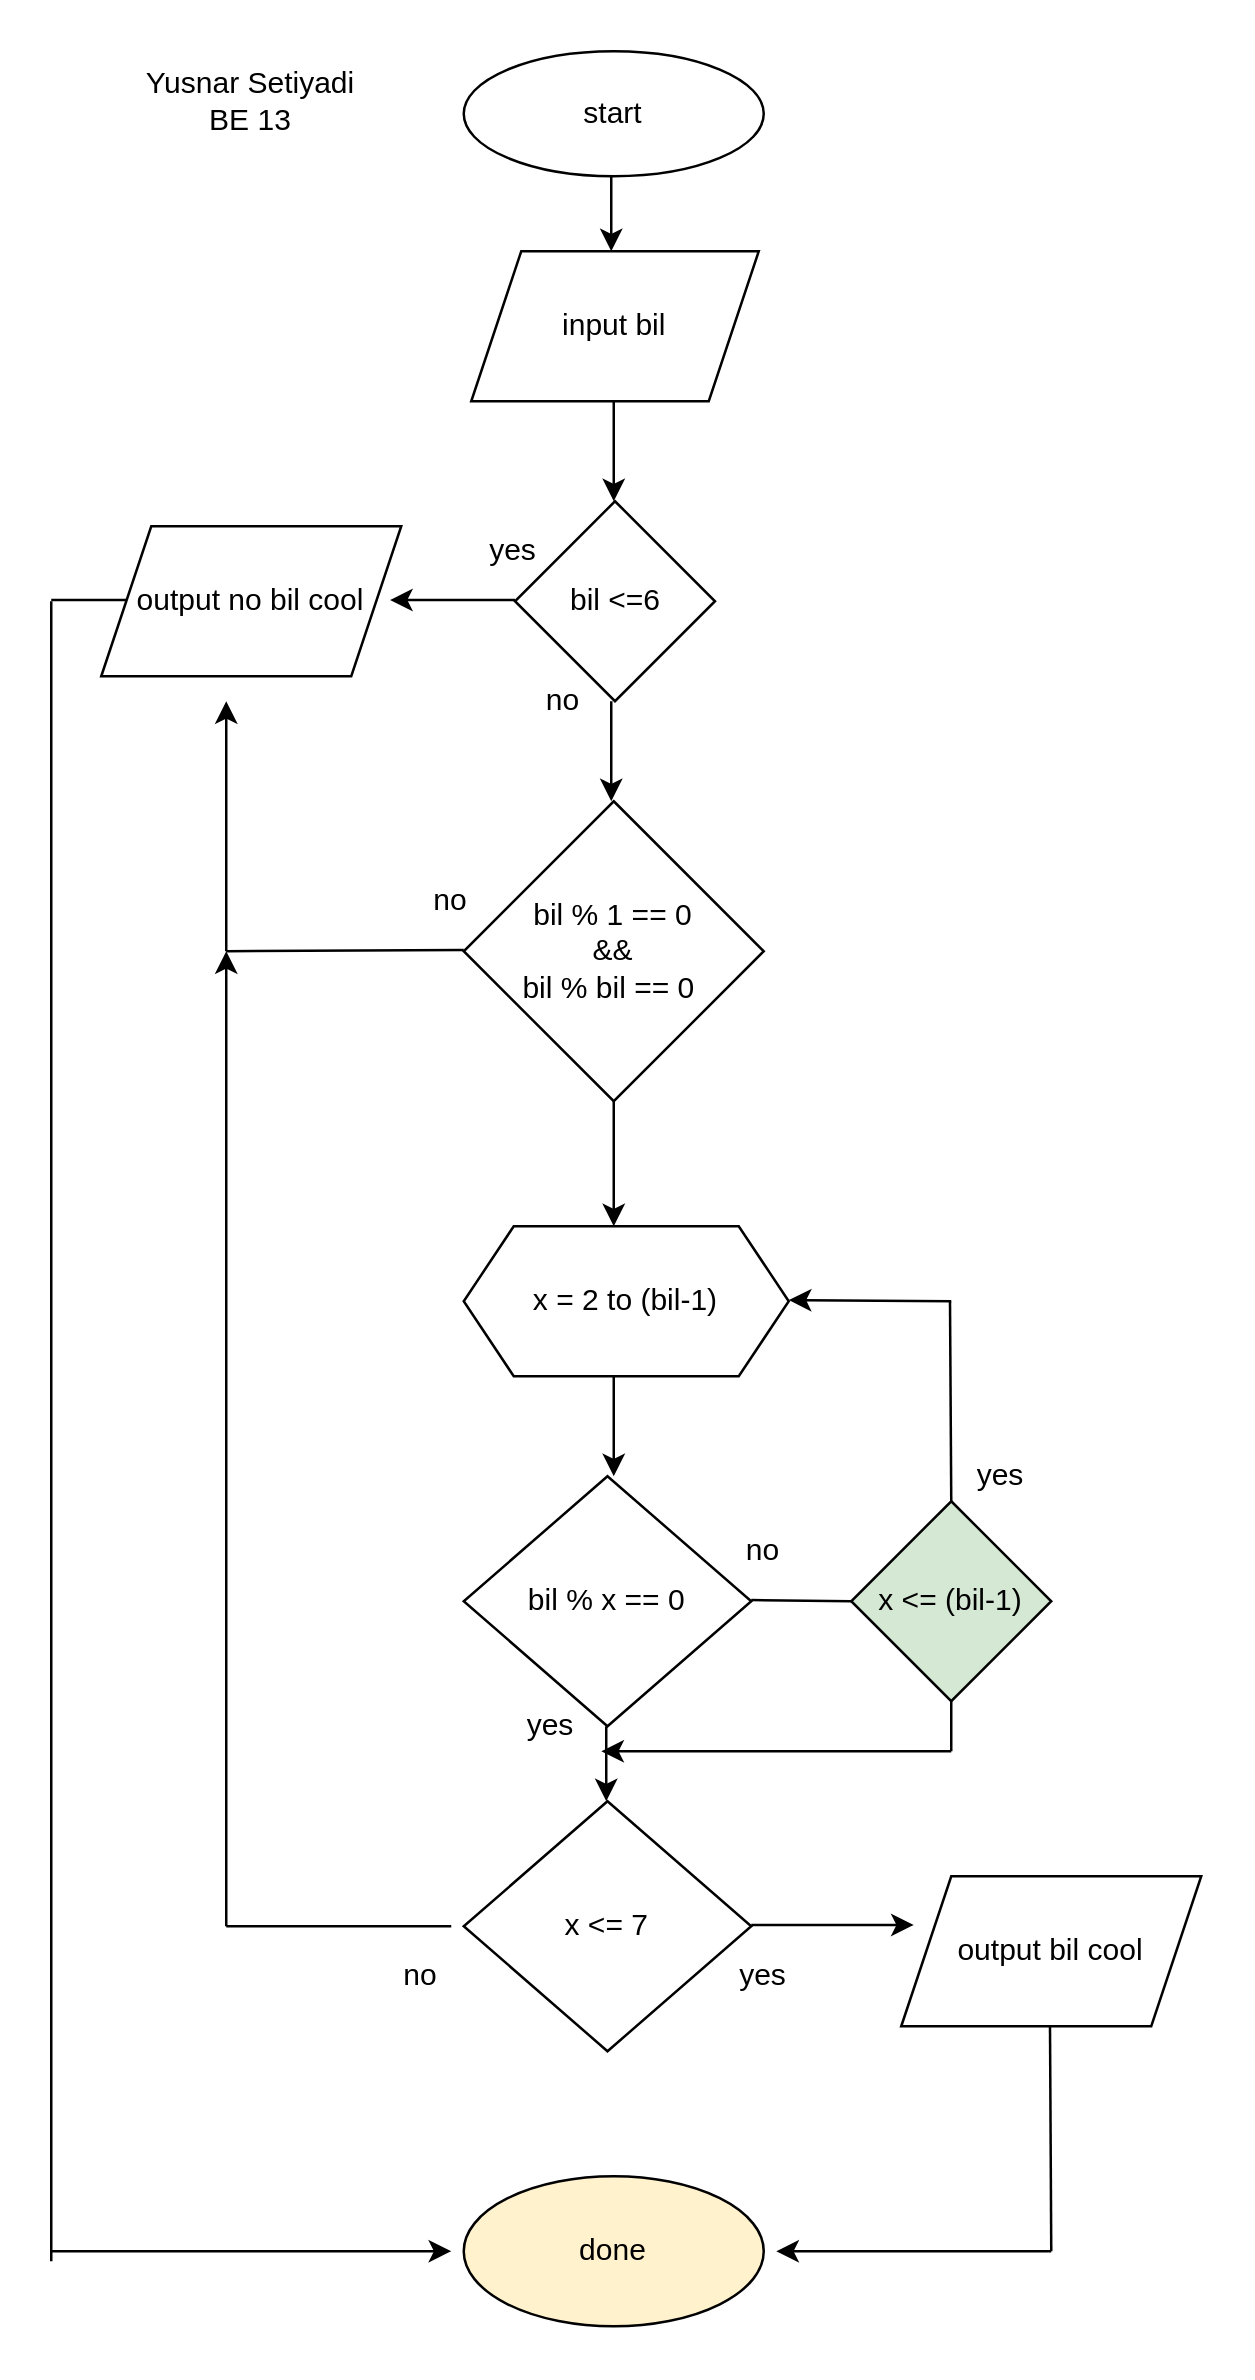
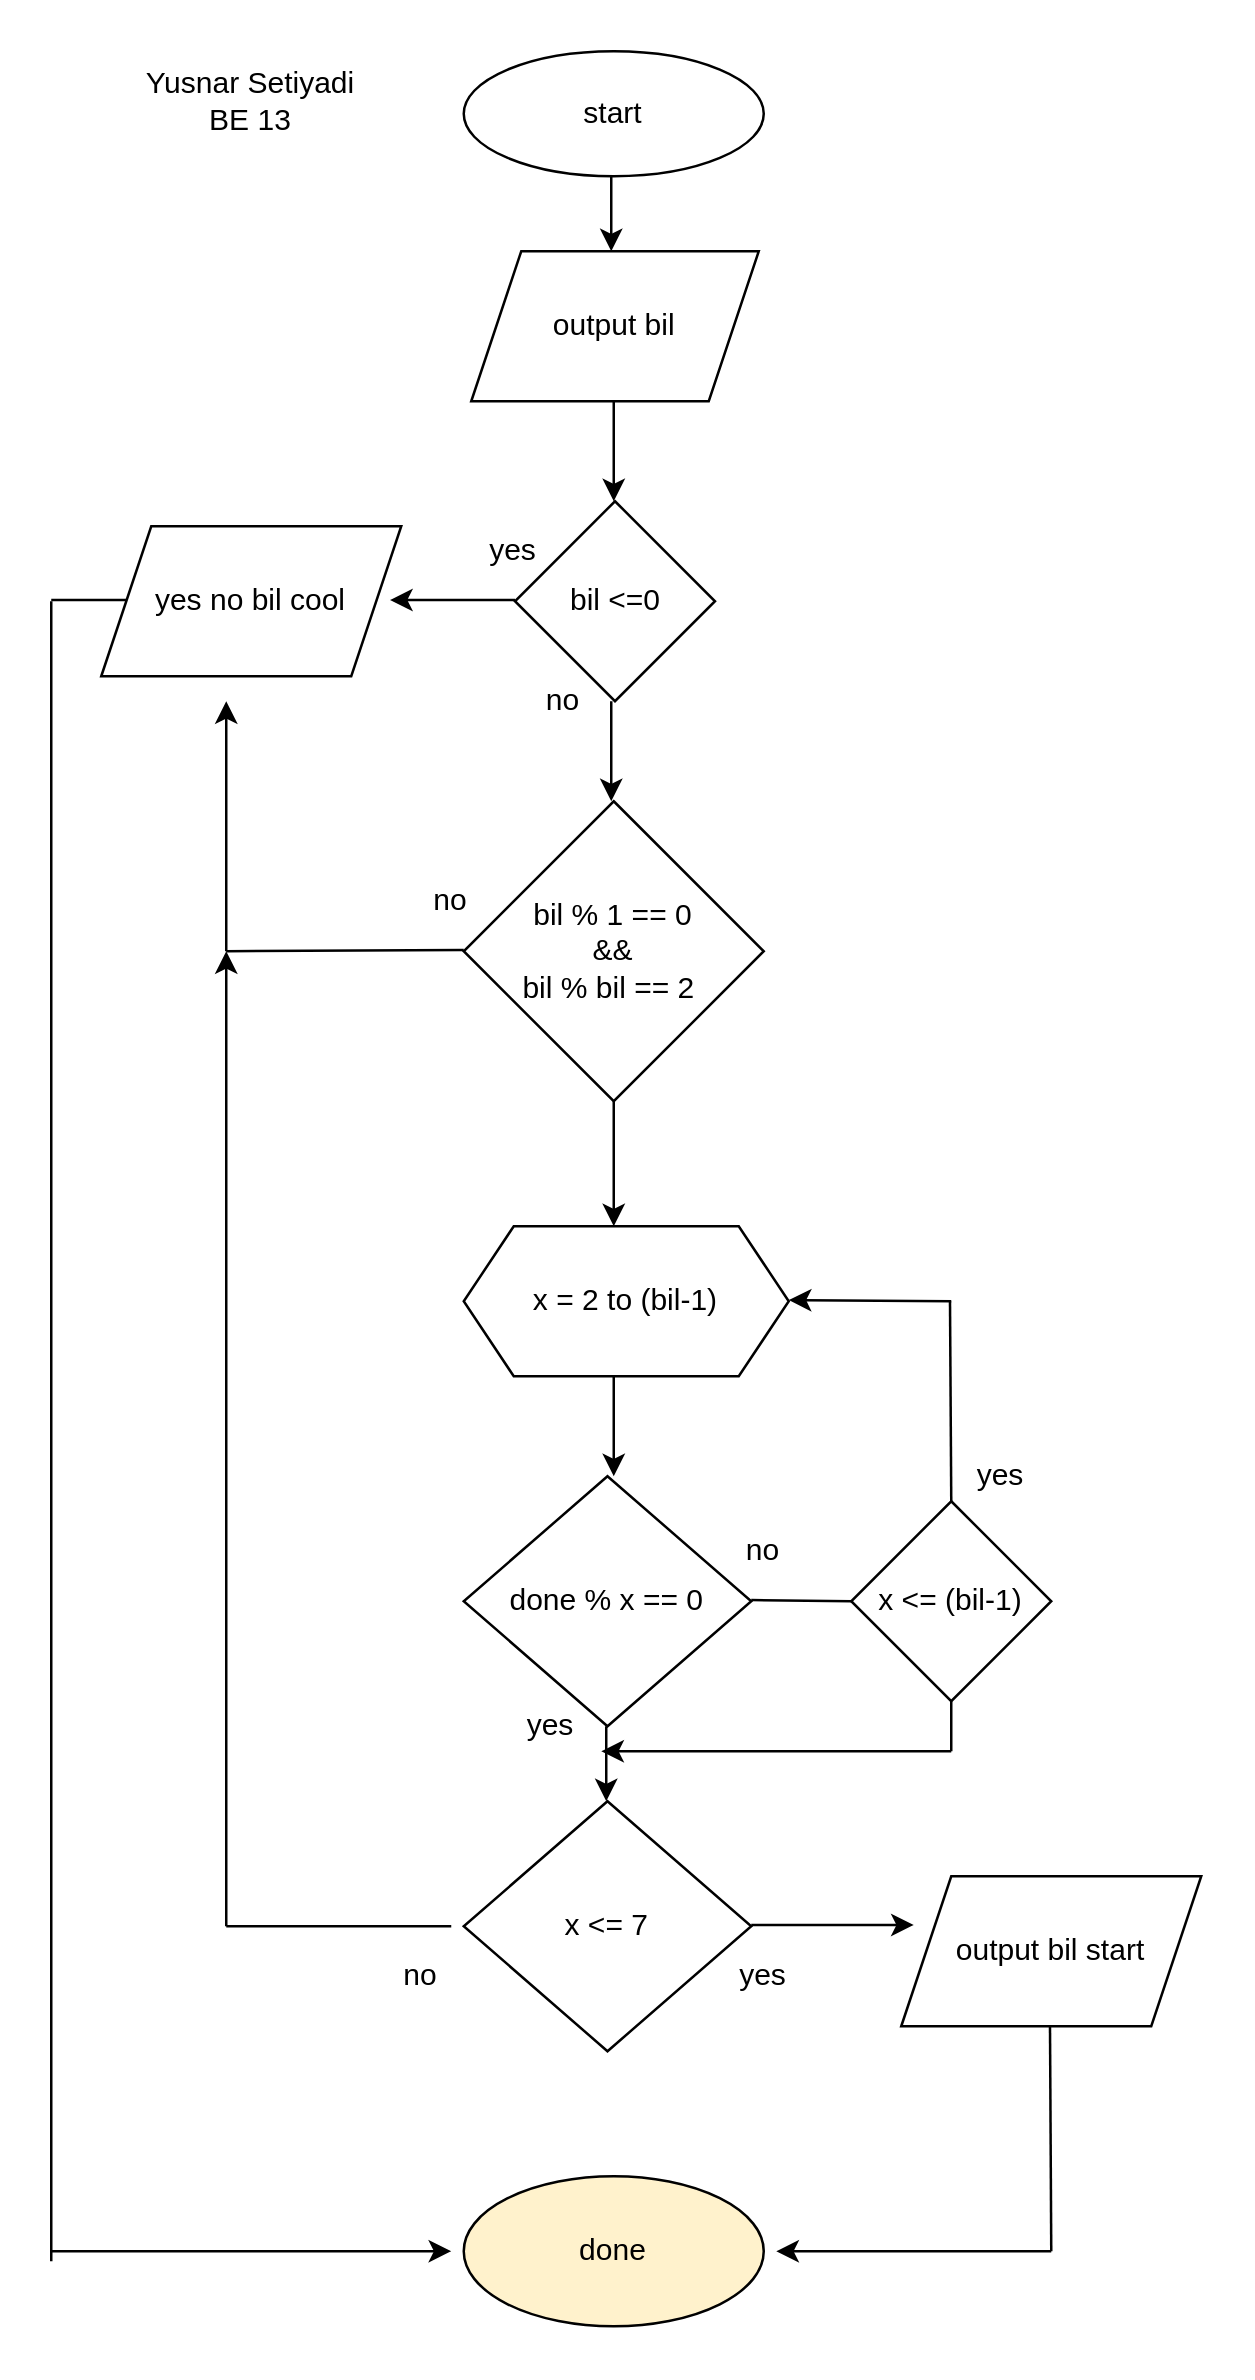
node "input bil": label "input bil" -> "output bil"
node "output no bil cool": label "output no bil cool" -> "yes no bil cool"
node "bil <=6": label "bil <=6" -> "bil <=0"
node "bil % 1 == 0 && bil % bil == 0": label "bil % 1 == 0 && bil % bil == 0" -> "bil % 1 == 0 && bil % bil == 2"
node "bil % x == 0": label "bil % x == 0" -> "done % x == 0"
node "x <= (bil-1)": fillcolor #d5e8d4 -> #ffffff
node "output bil cool": label "output bil cool" -> "output bil start"
